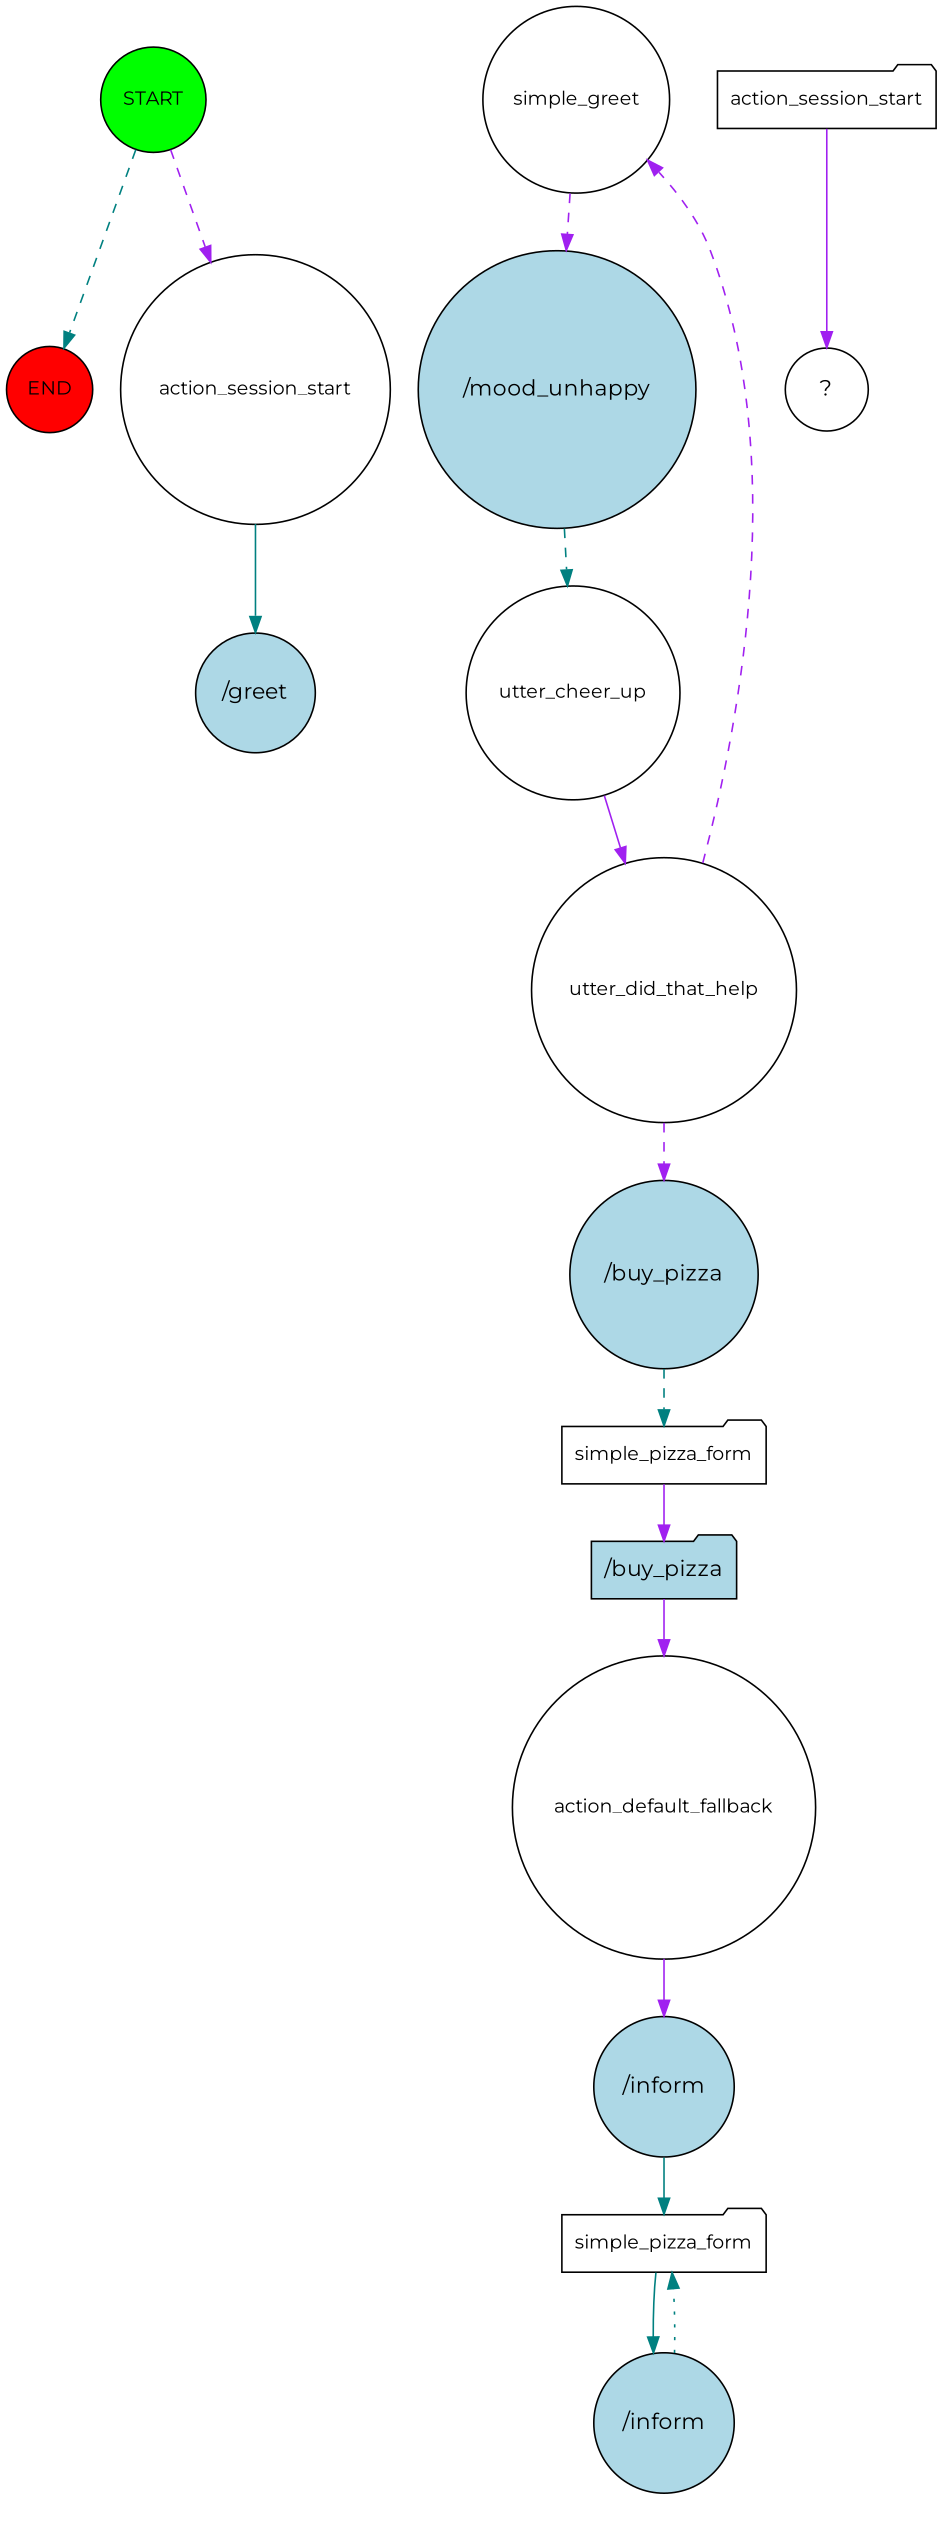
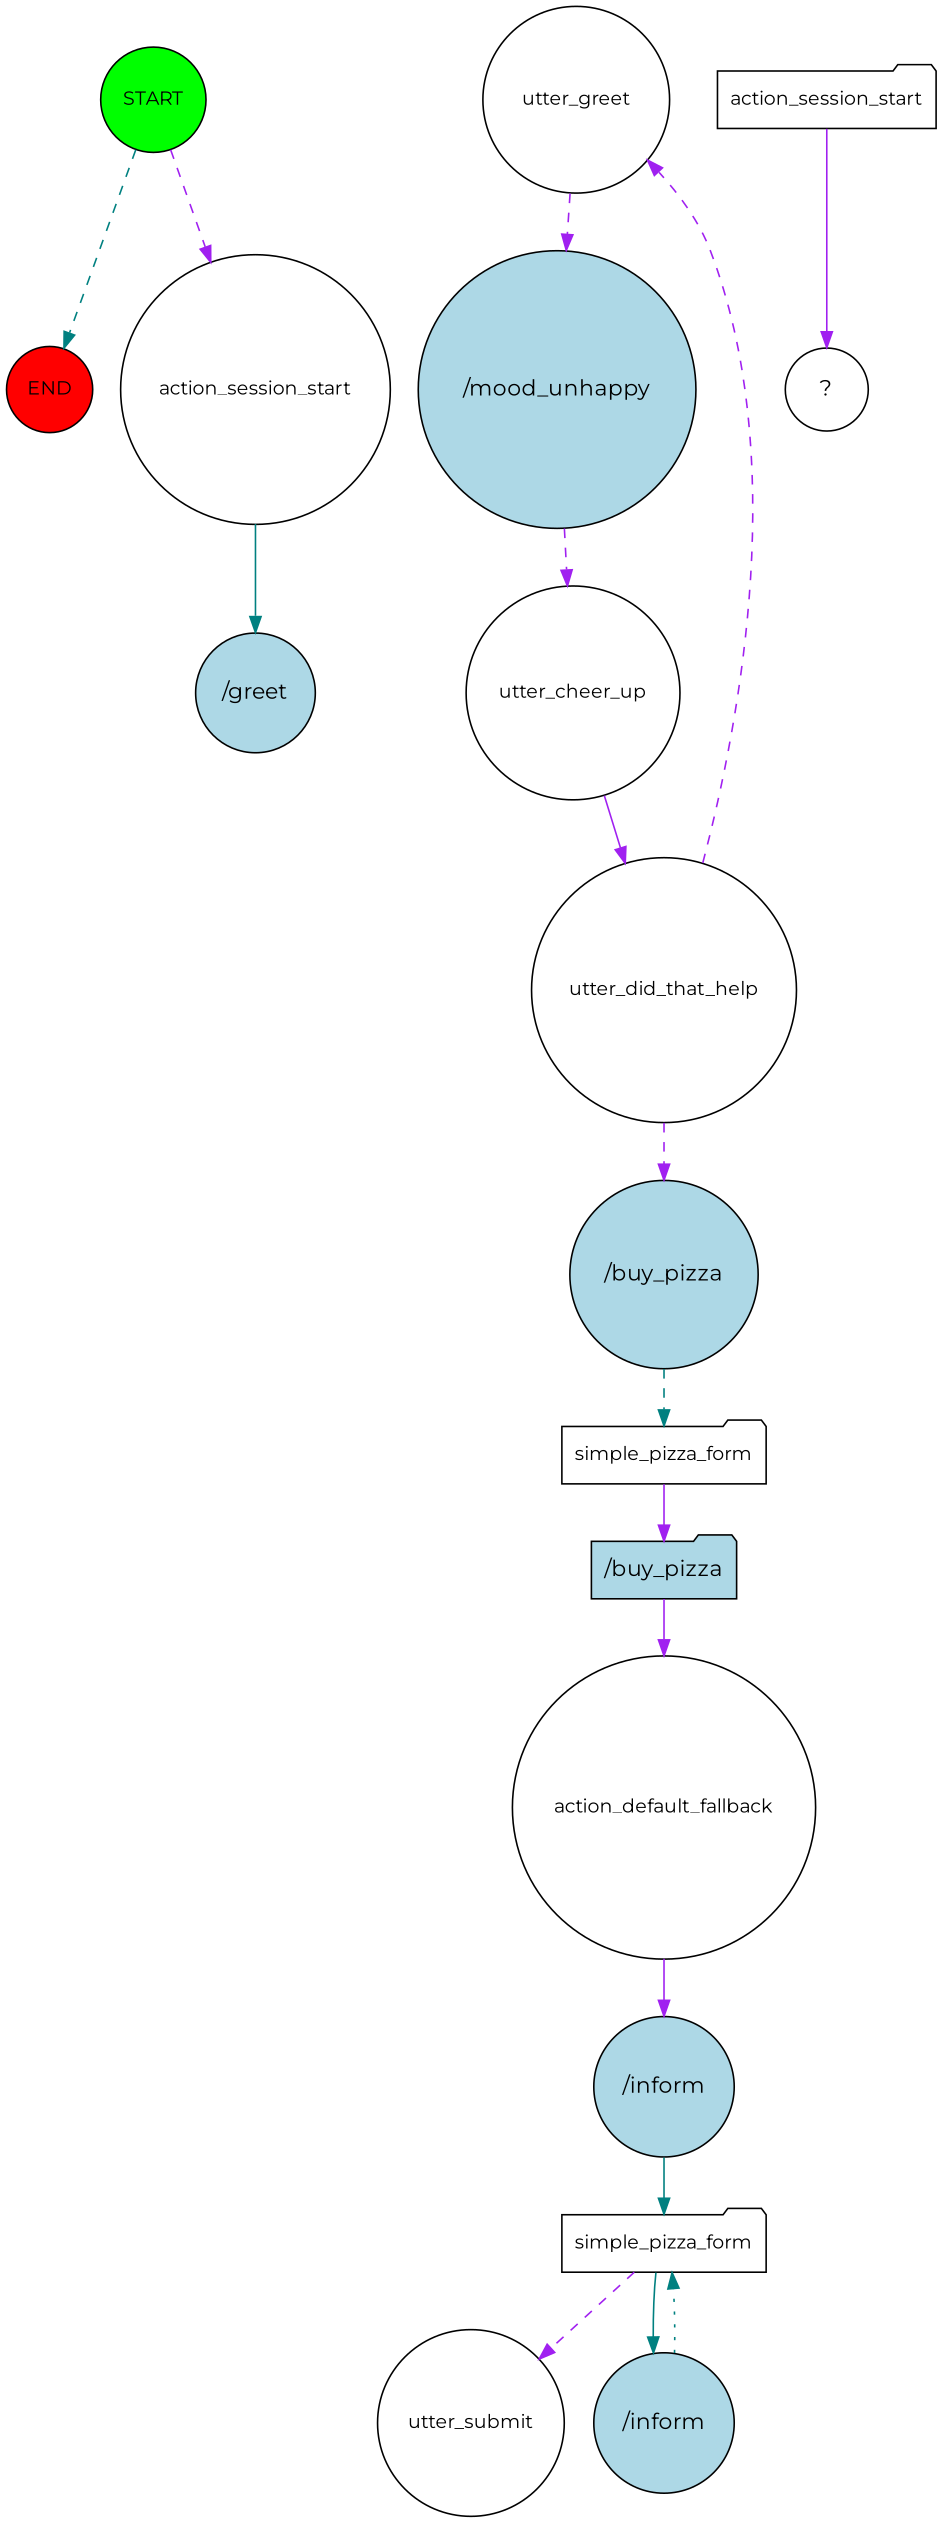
node "simple_greet": label "simple_greet" -> "utter_greet"
edge "/mood_unhappy" -> "utter_cheer_up": color teal -> purple
node "utter_submit": added
